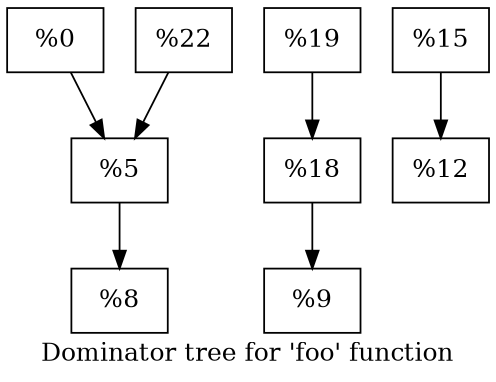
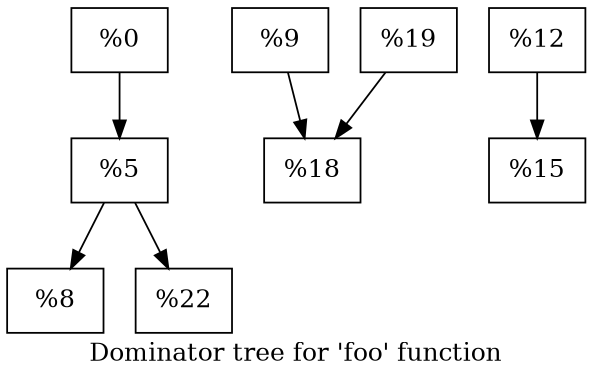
edge "%15" -> "%12": reversed
edge "%22" -> "%5": reversed
edge "%18" -> "%9": reversed
